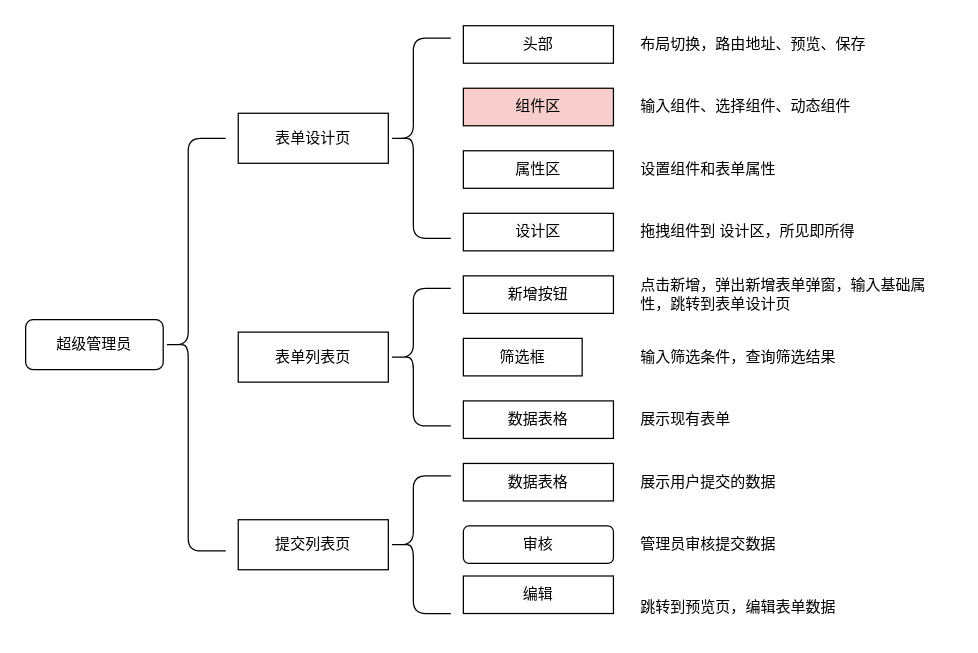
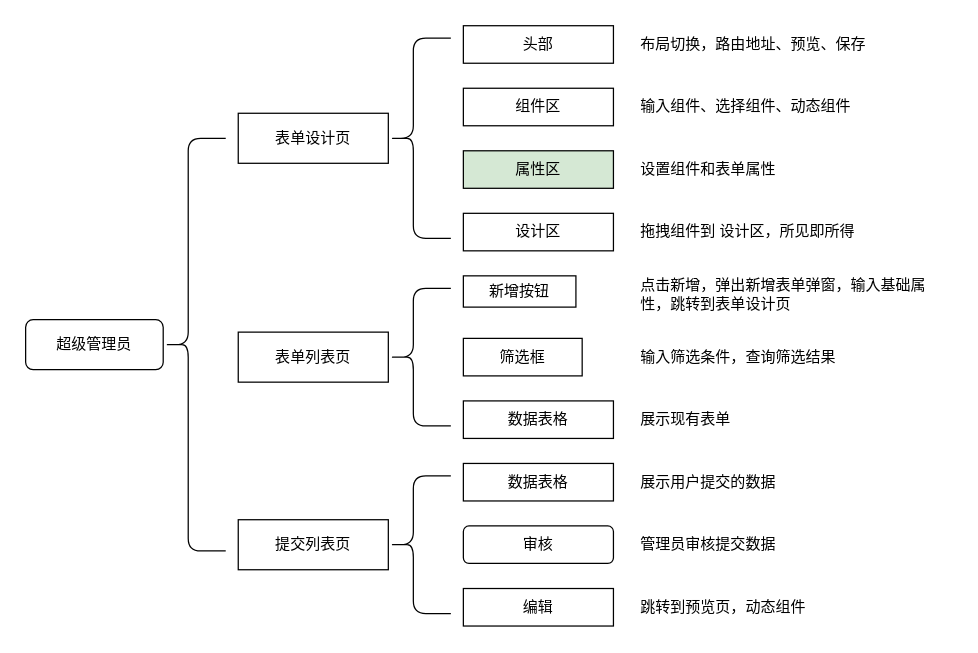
node "组件区": fillcolor #f8cecc -> #ffffff
node "属性区": fillcolor #ffffff -> #d5e8d4
node "新增按钮": size 150x38 -> 113x31
node "编辑": moved (538, 594) -> (538, 607)
node "跳转到预览页，编辑表单数据": label "跳转到预览页，编辑表单数据" -> "跳转到预览页，动态组件"
